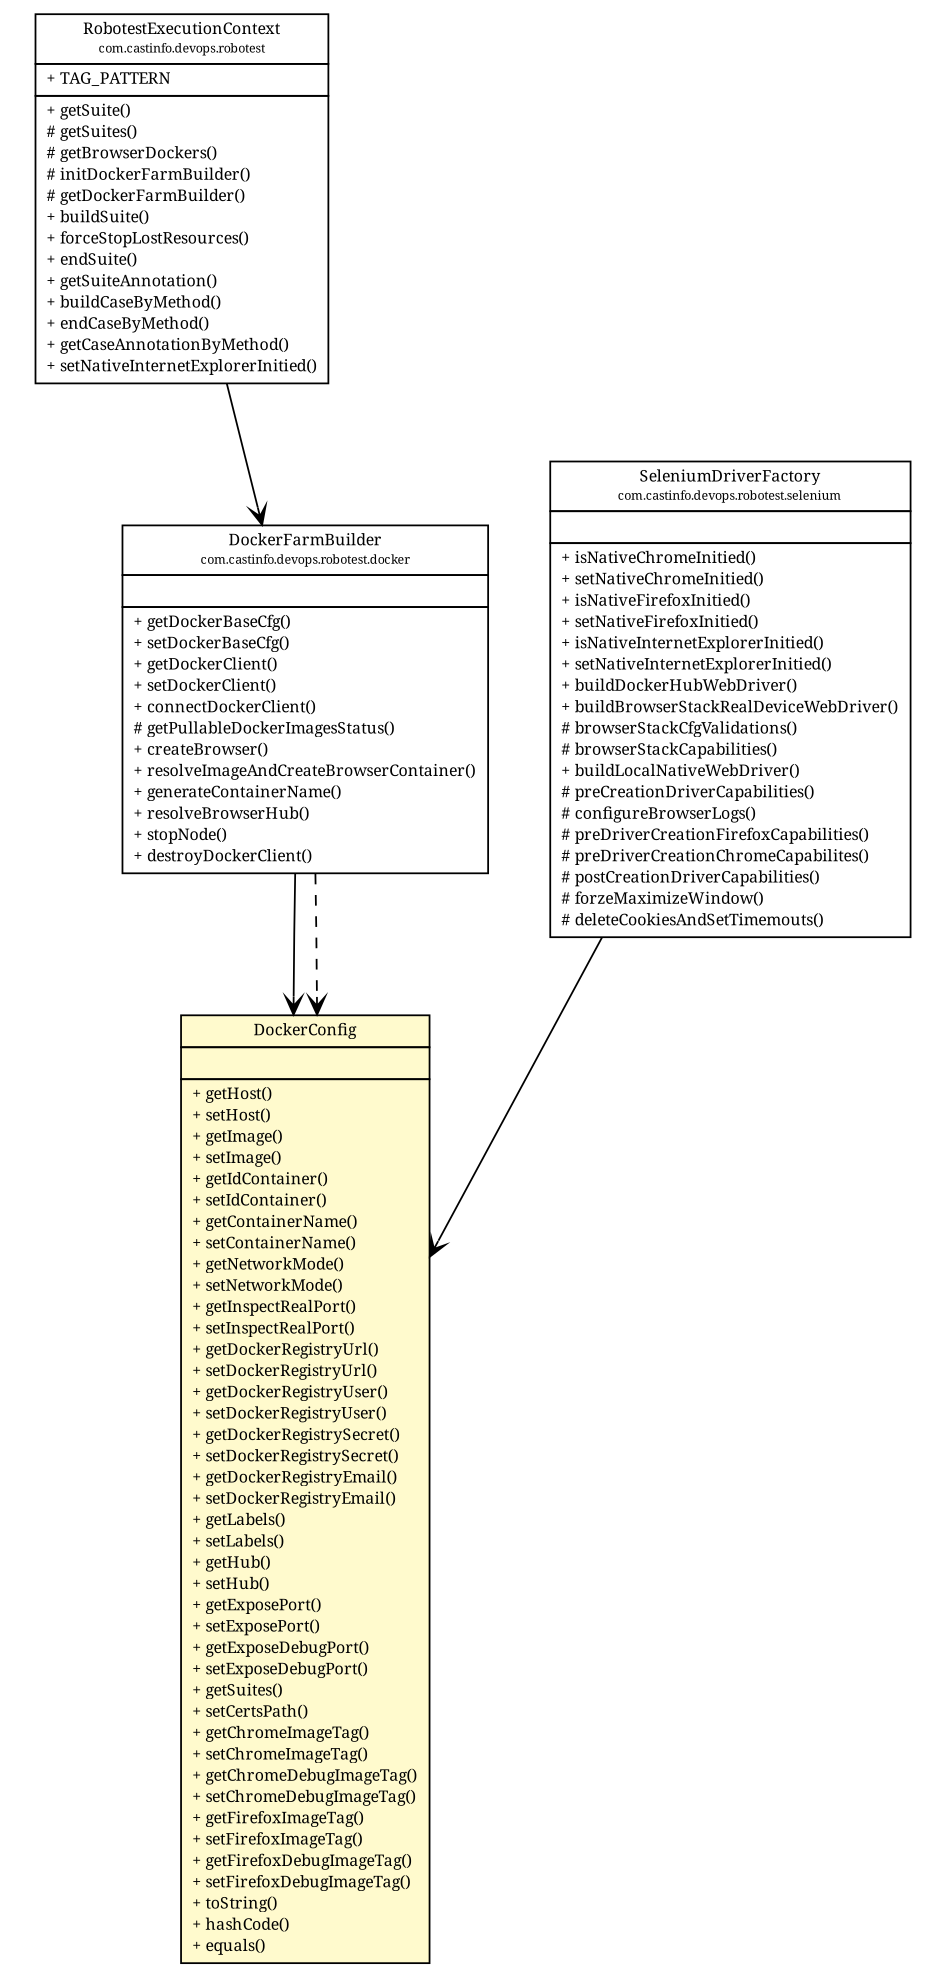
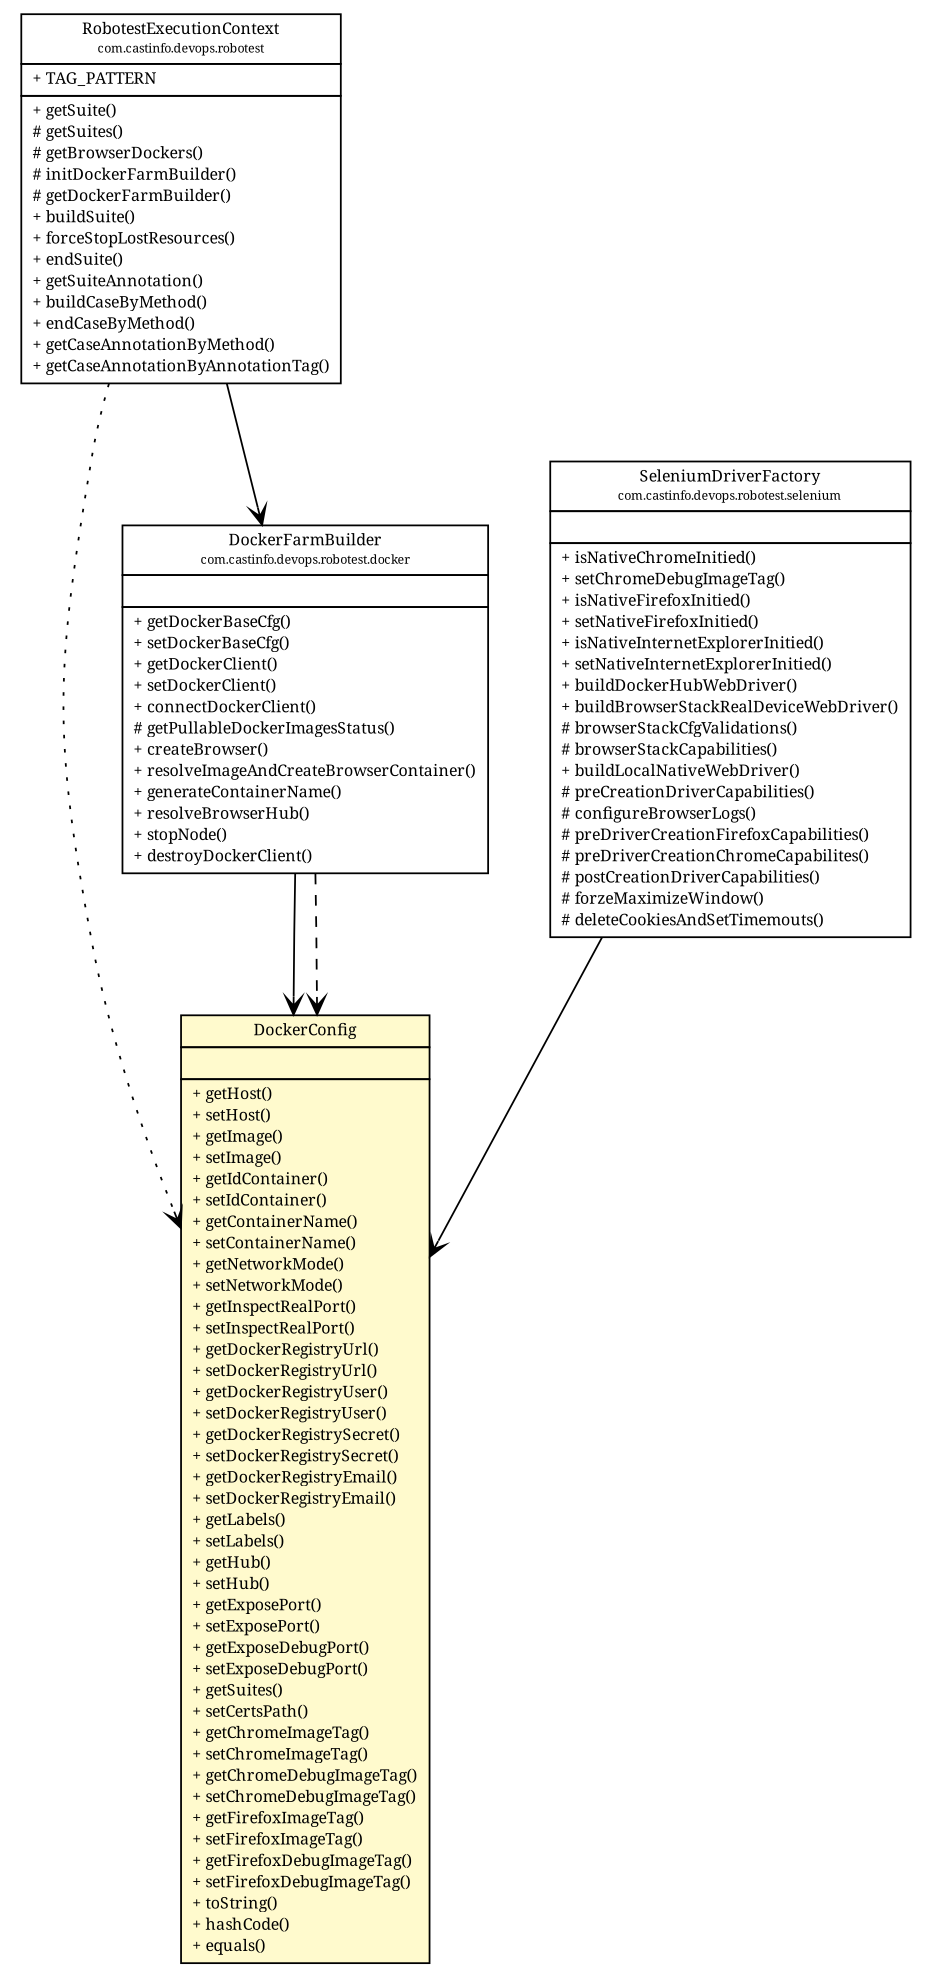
node "RobotestExecutionContext": text "+ setNativeInternetExplorerInitied()" -> "+ getCaseAnnotationByAnnotationTag()"
node "SeleniumDriverFactory": text "+ setNativeChromeInitied()" -> "+ setChromeDebugImageTag()"
edge "RobotestExecutionContext" -> "DockerConfig": added
